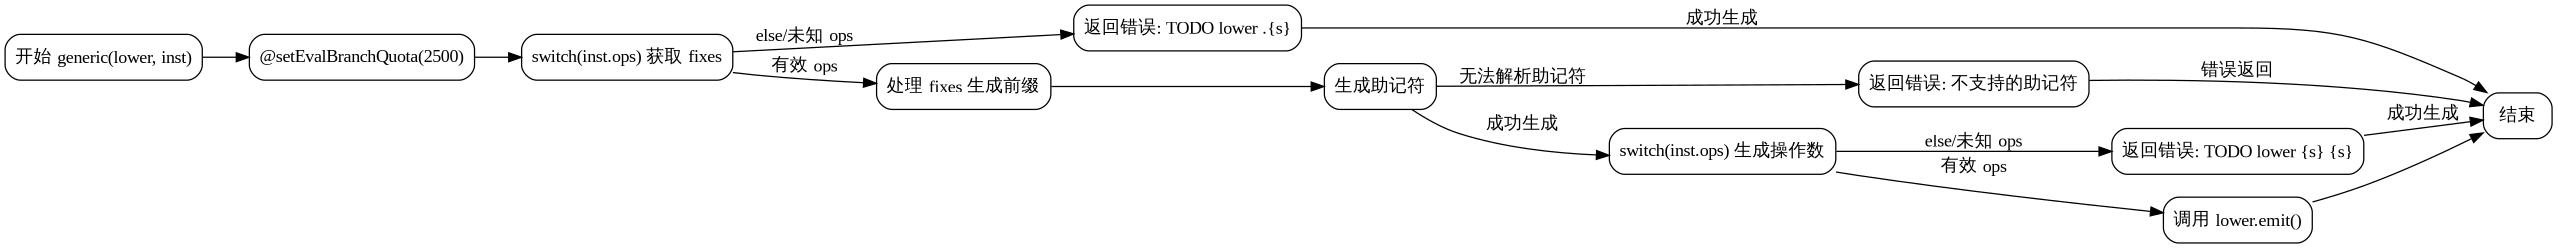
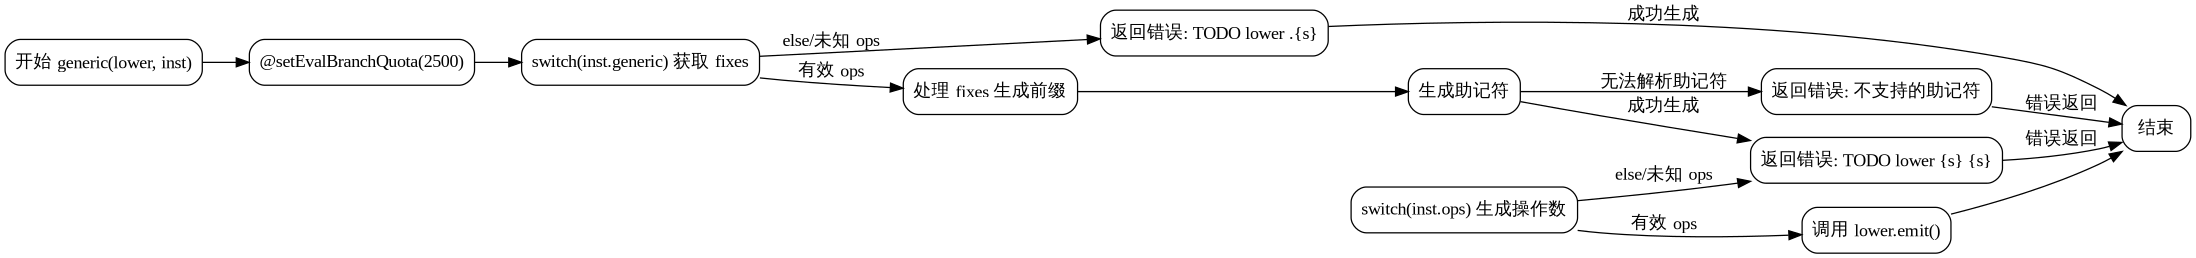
node "switch(inst.ops) 获取 fixes": label "switch(inst.ops) 获取 fixes" -> "switch(inst.generic) 获取 fixes"
edge "返回错误: TODO lower {s} {s}" -> "结束": label "成功生成" -> "错误返回"
edge "生成助记符" -> "switch(inst.ops) 生成操作数": now "生成助记符" -> "返回错误: TODO lower {s} {s}"
